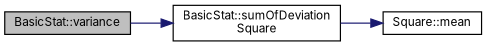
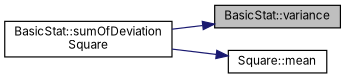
edge "BasicStat::variance" -> "BasicStat::sumOfDeviation Square": reversed
